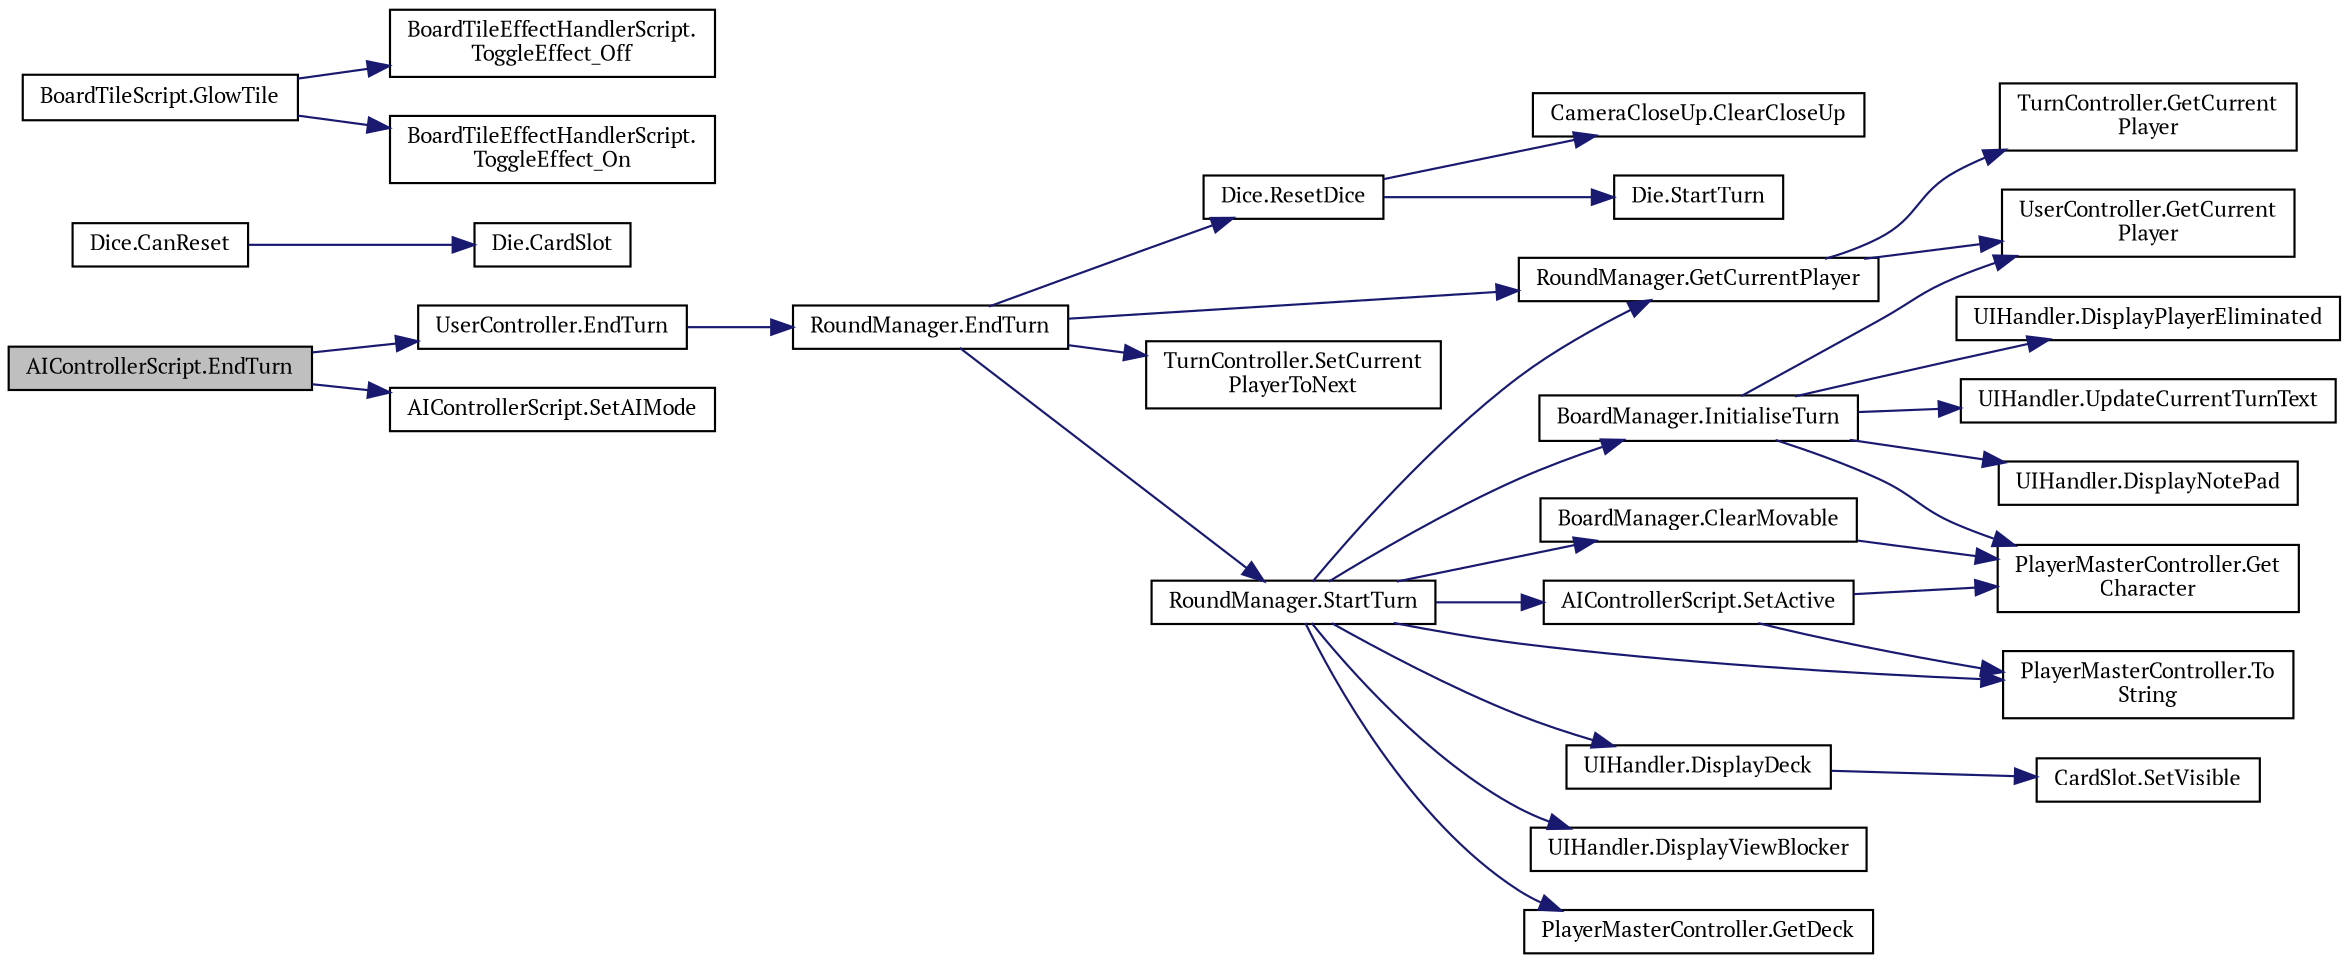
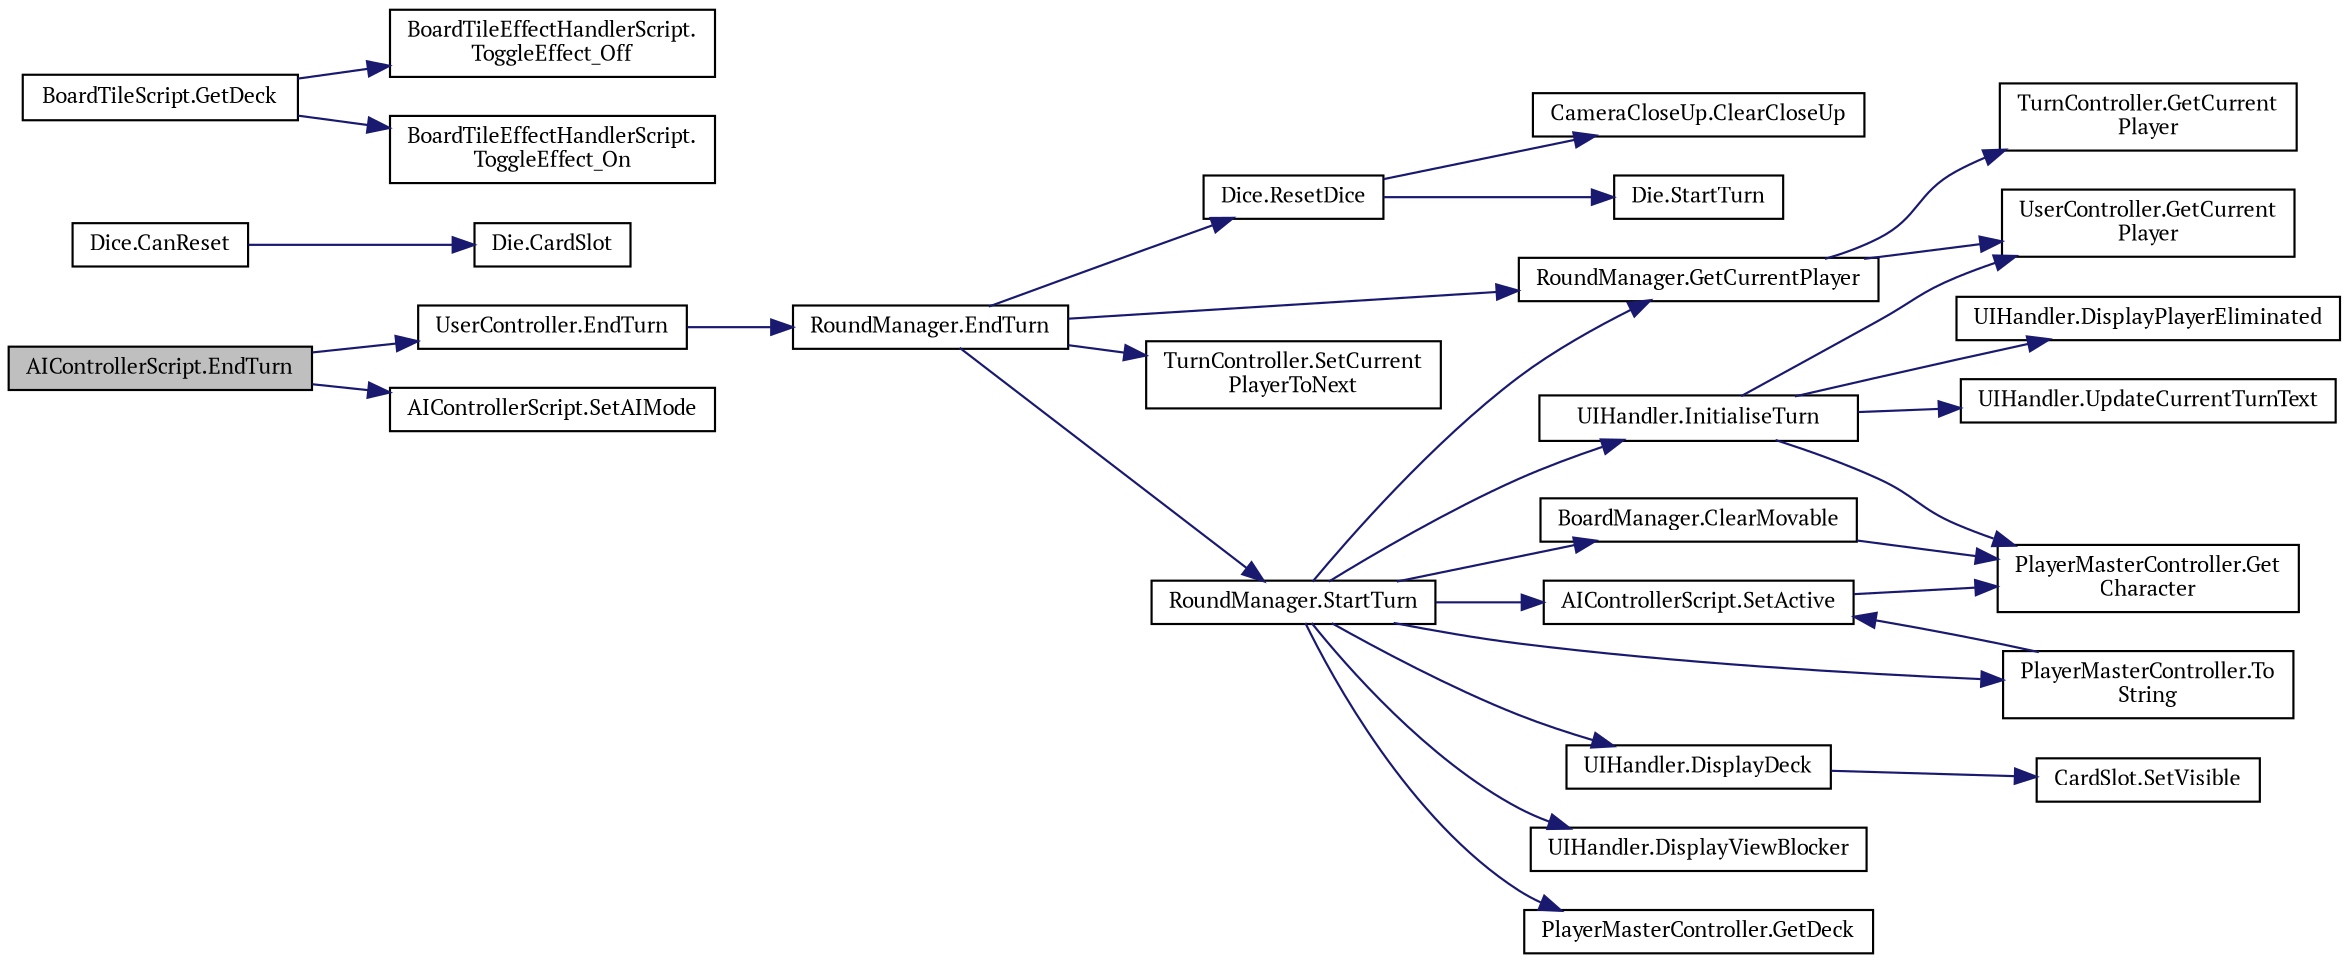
node "BoardTileScript.GlowTile": label "BoardTileScript.GlowTile" -> "BoardTileScript.GetDeck"
node "BoardManager.InitialiseTurn": label "BoardManager.InitialiseTurn" -> "UIHandler.InitialiseTurn"
node "UIHandler.DisplayNotePad": removed
edge "AIControllerScript.SetActive" -> "PlayerMasterController.To String": reversed
